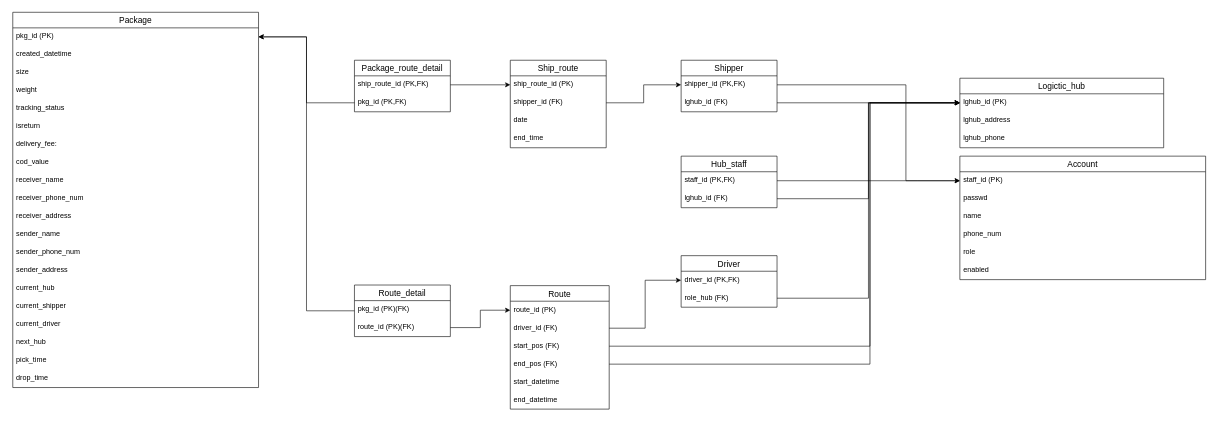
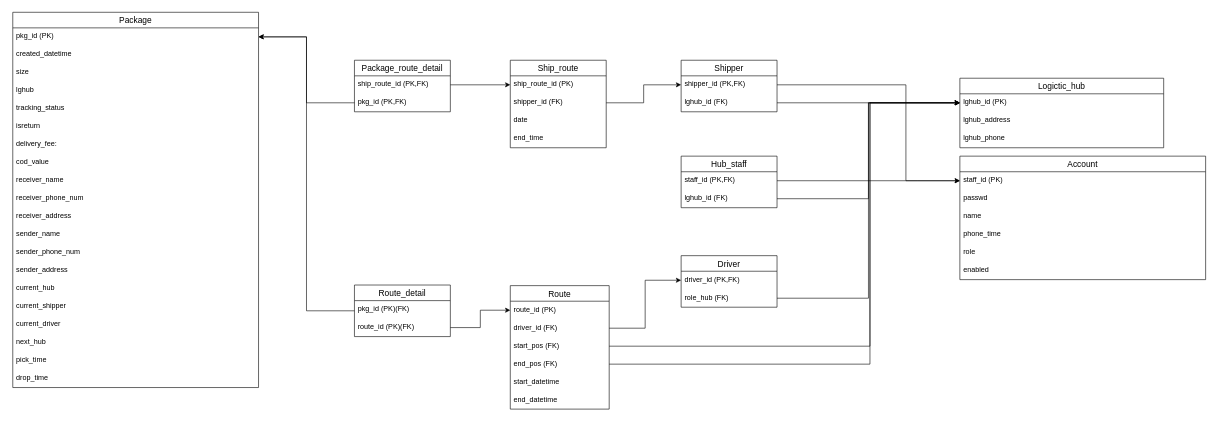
node "weight": label "weight" -> "lghub"
node "phone_num": label "phone_num" -> "phone_time"
